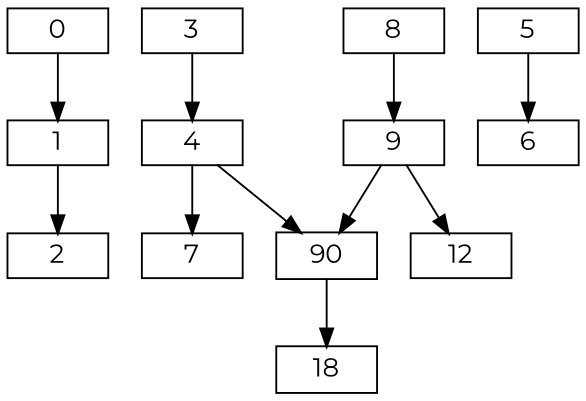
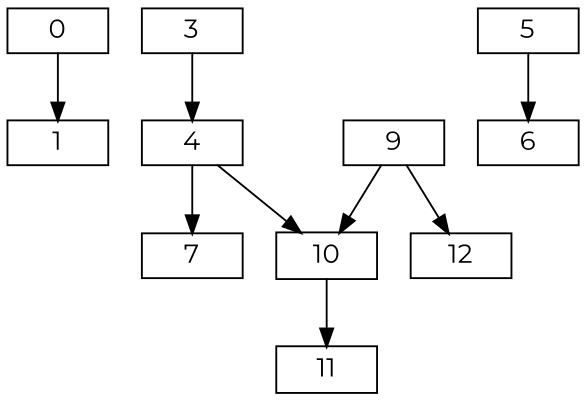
node "8": removed
node "2": removed
node "90": label "90" -> "10"
node "18": label "18" -> "11"
